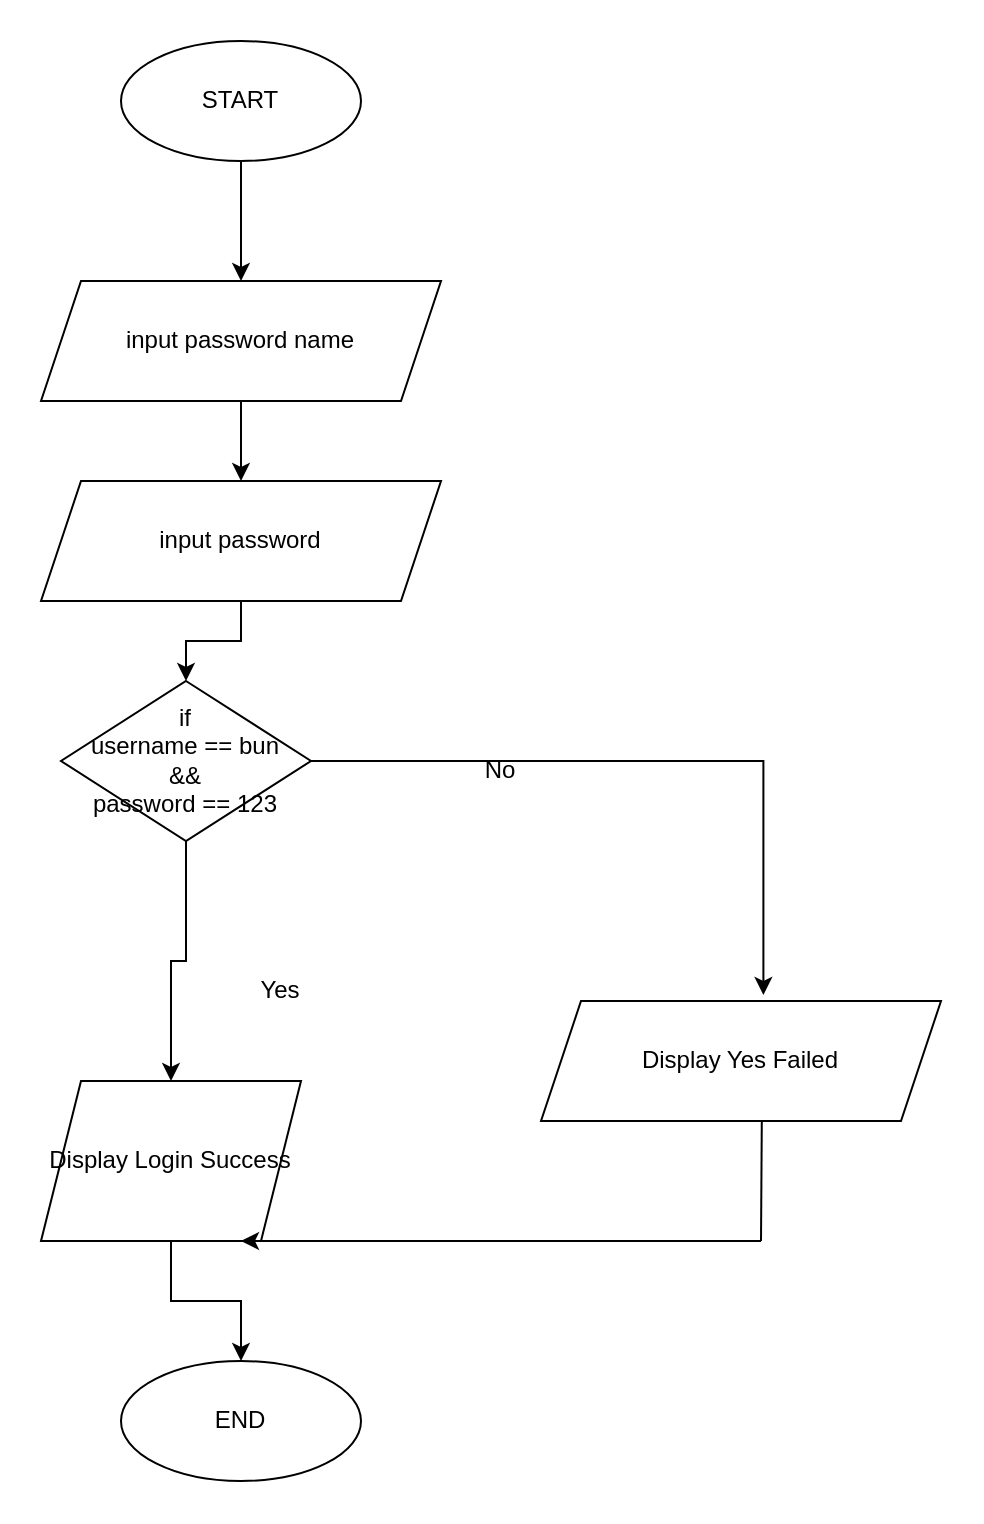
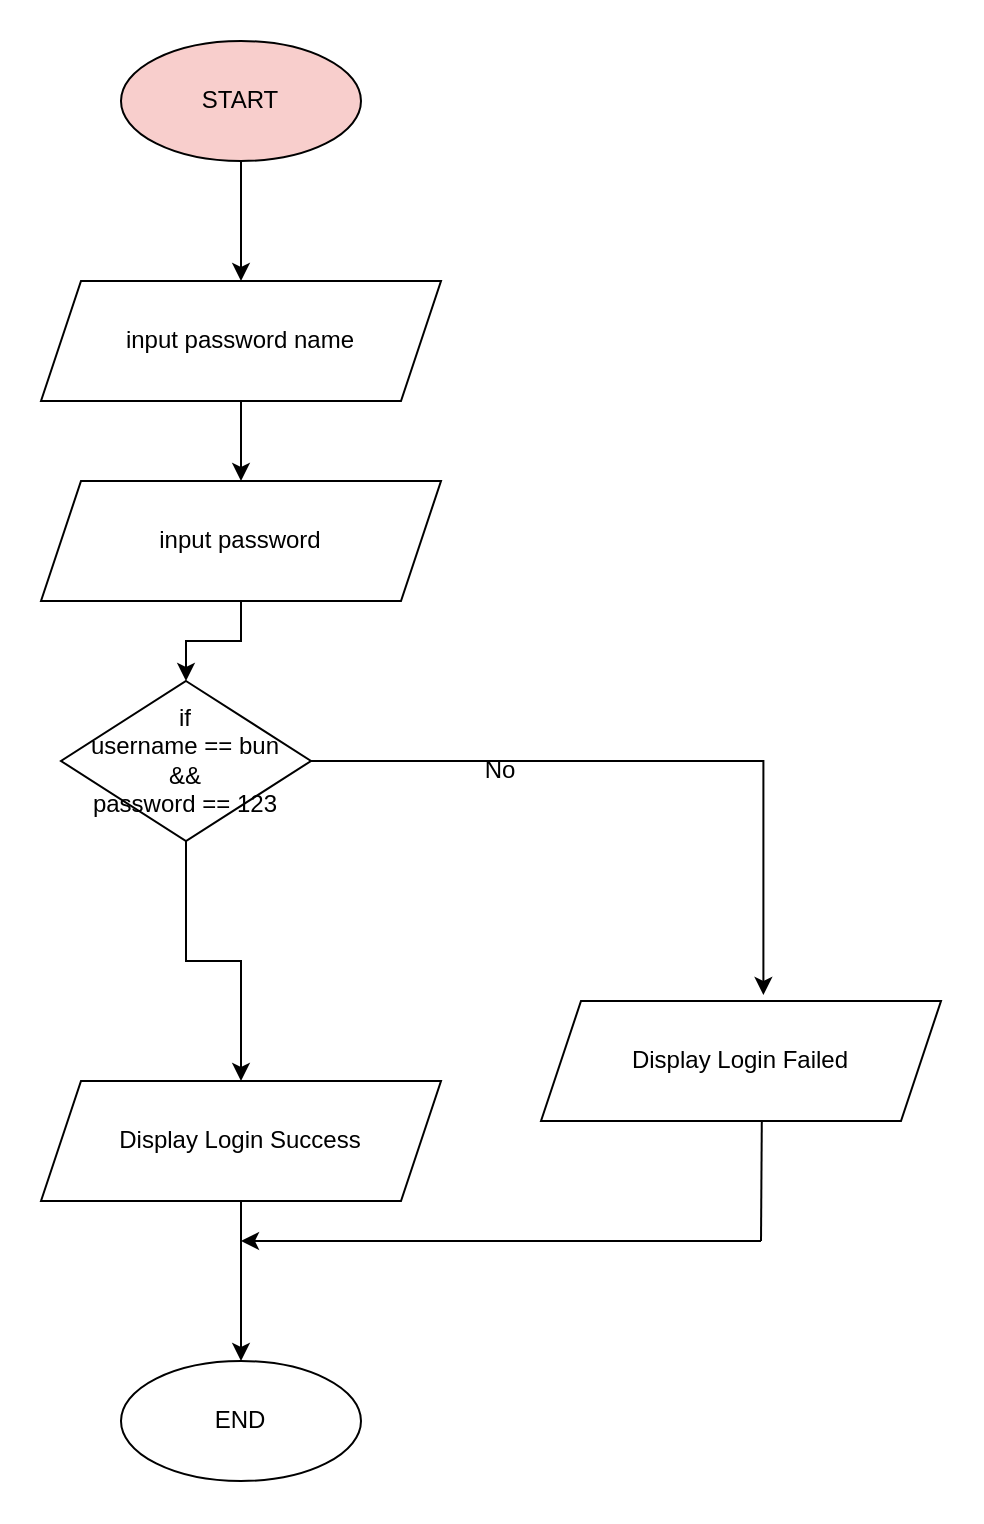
node "START": fillcolor #ffffff -> #f8cecc
node "Yes": removed
node "Display Yes Failed": label "Display Yes Failed" -> "Display Login Failed"
node "Display Login Success": size 260x160 -> 400x120
